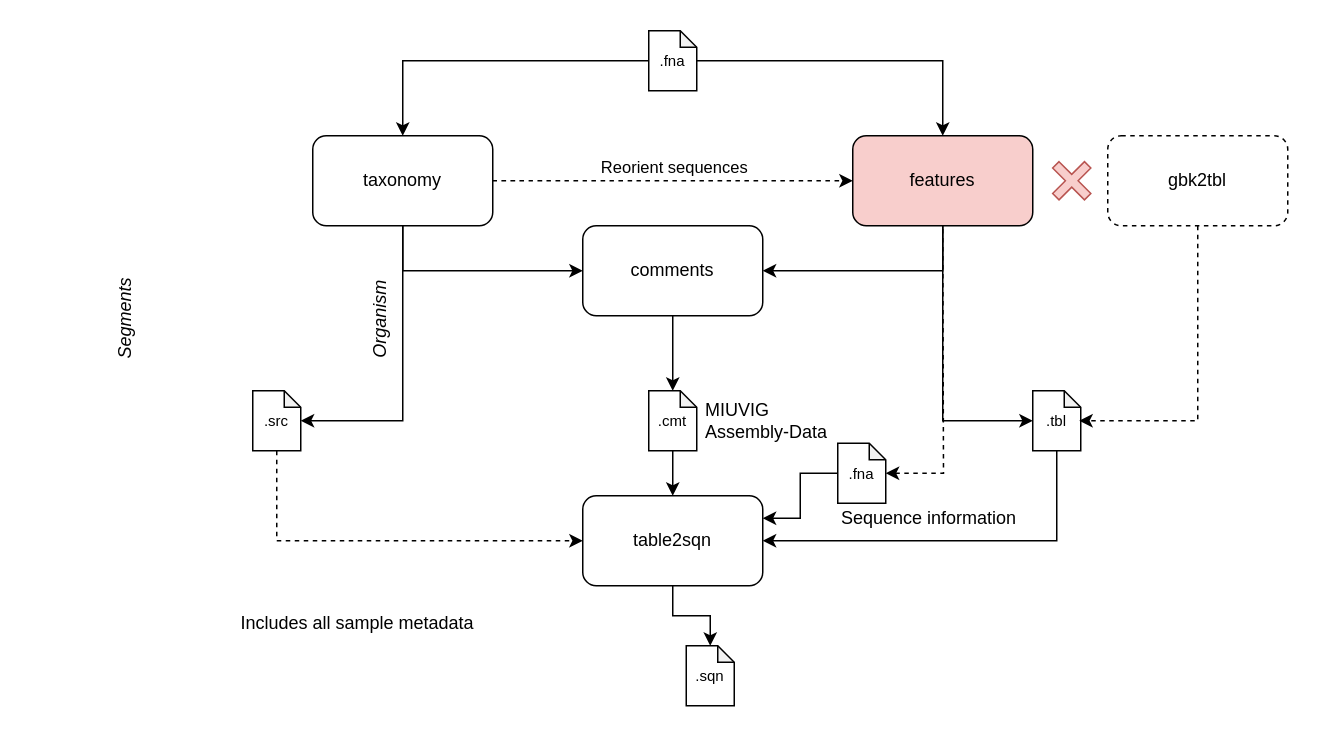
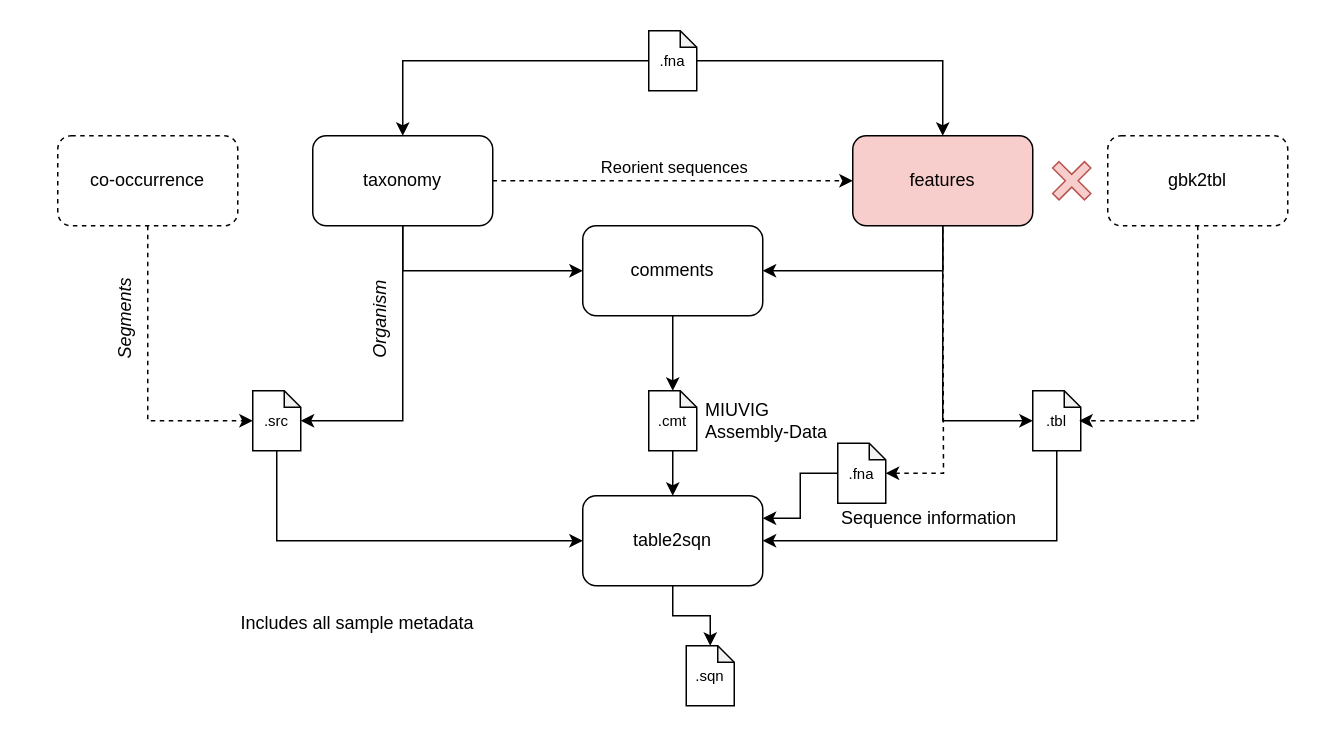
node "co-occurrence": added
edge "co-occurrence" -> ".src": added
edge ".src" -> "table2sqn": style dashed -> solid
